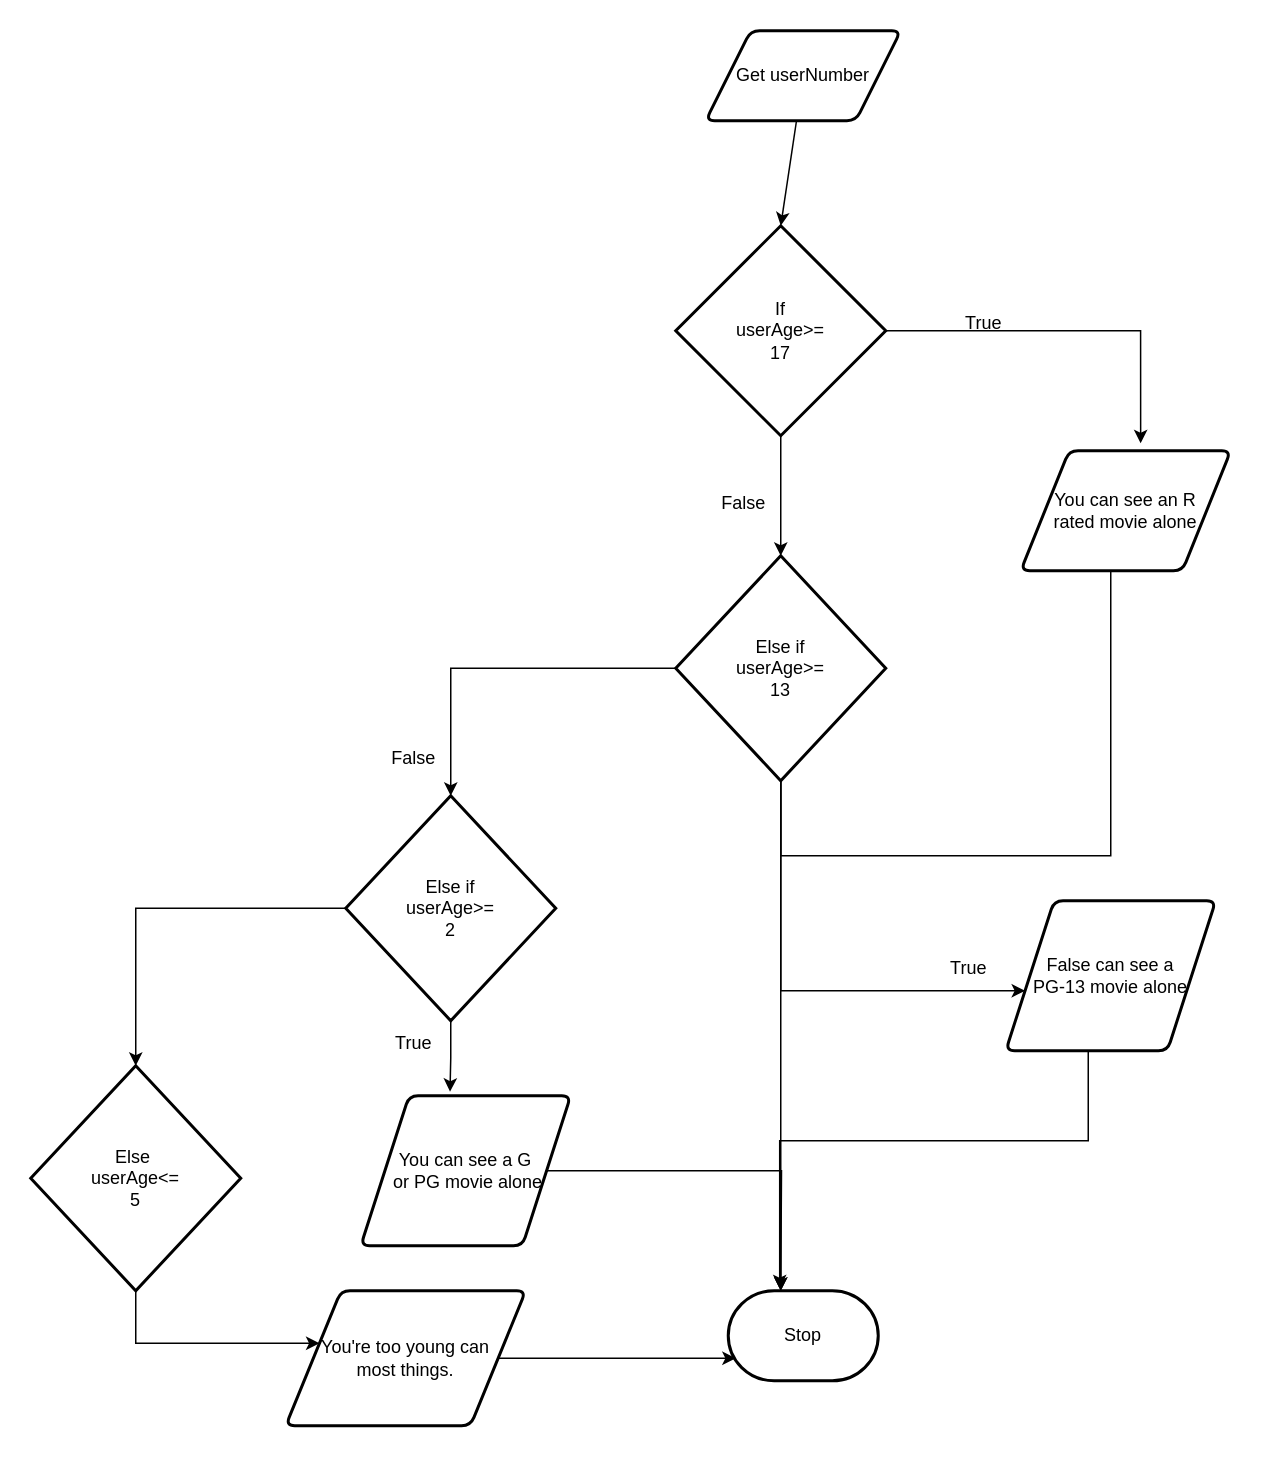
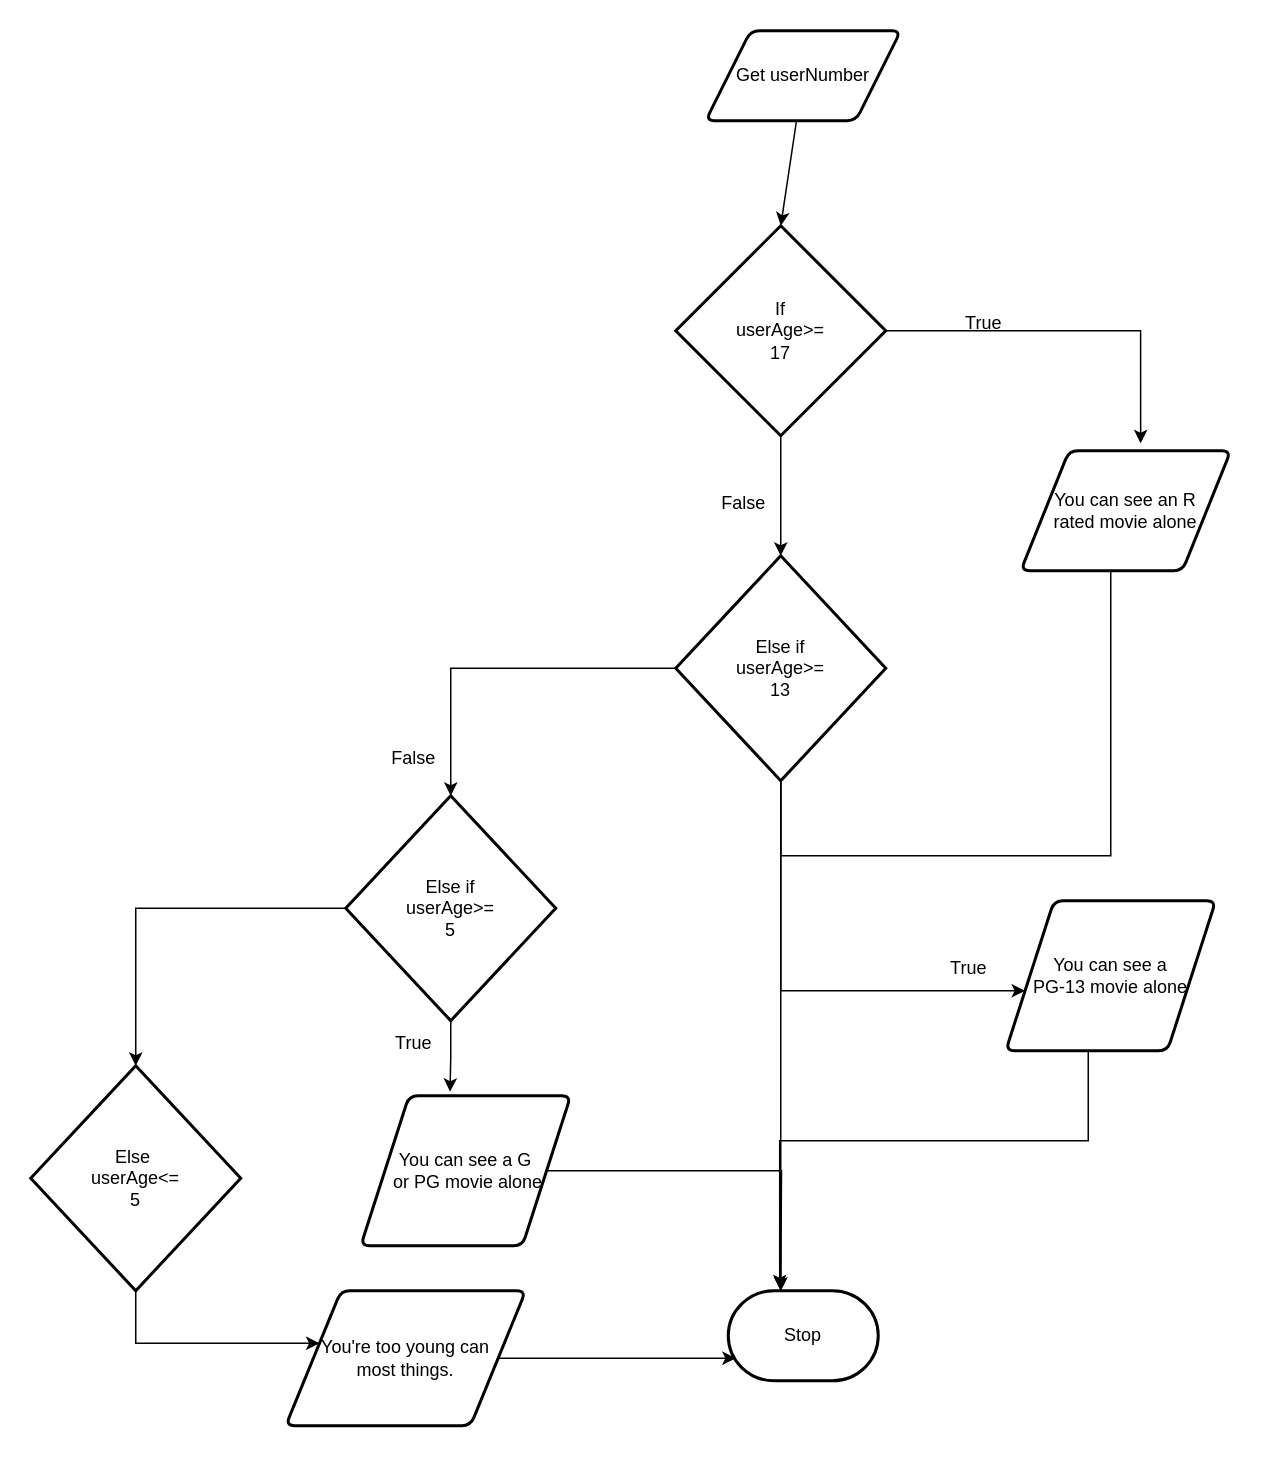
node "Else if userAge>= 2": label "Else if userAge>= 2" -> "Else if userAge>= 5"
node "False can see a PG-13 movie alone": label "False can see a PG-13 movie alone" -> "You can see a PG-13 movie alone"
